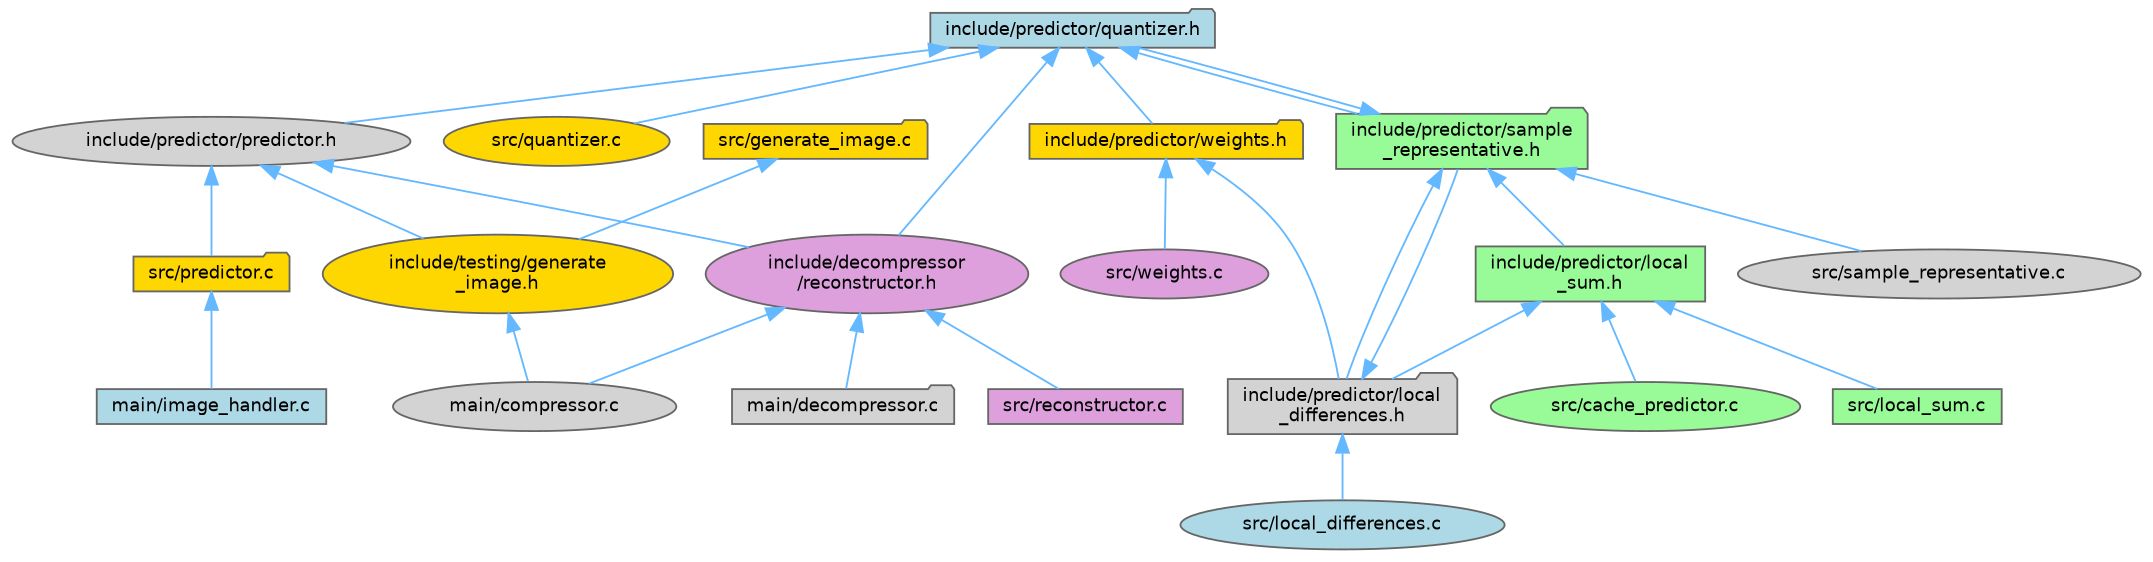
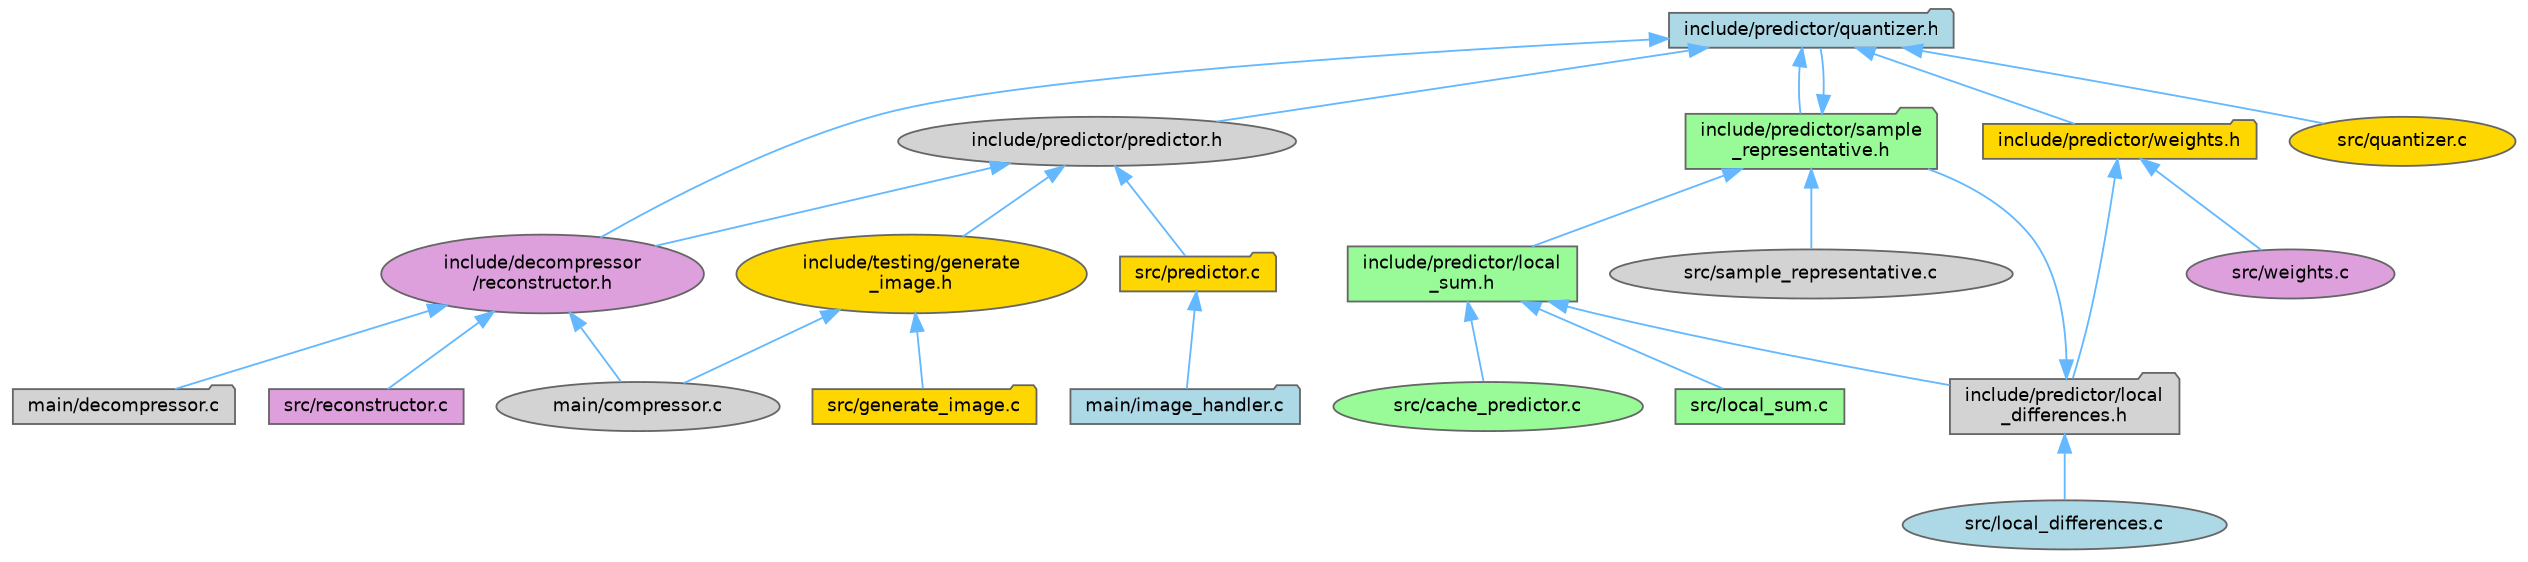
edge "include/testing/generate _image.h" -> "src/generate_image.c": reversed
edge "include/predictor/local _differences.h" -> "include/predictor/sample _representative.h": removed
node "main/image_handler.c": shape box -> folder
